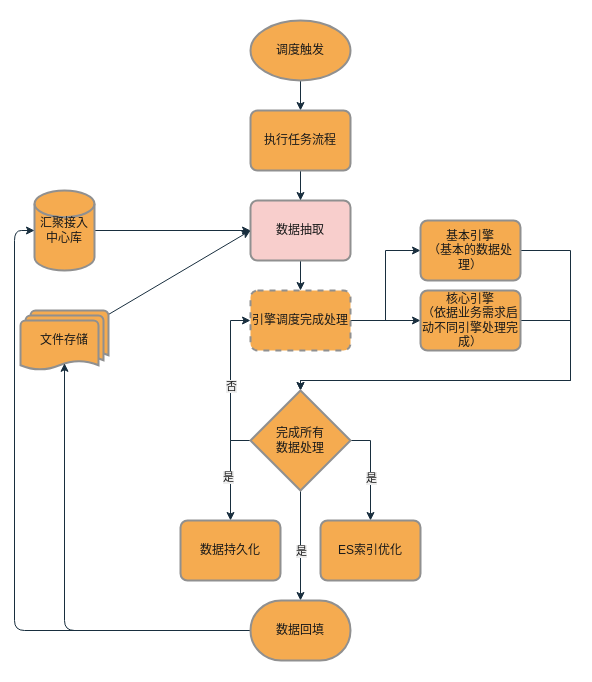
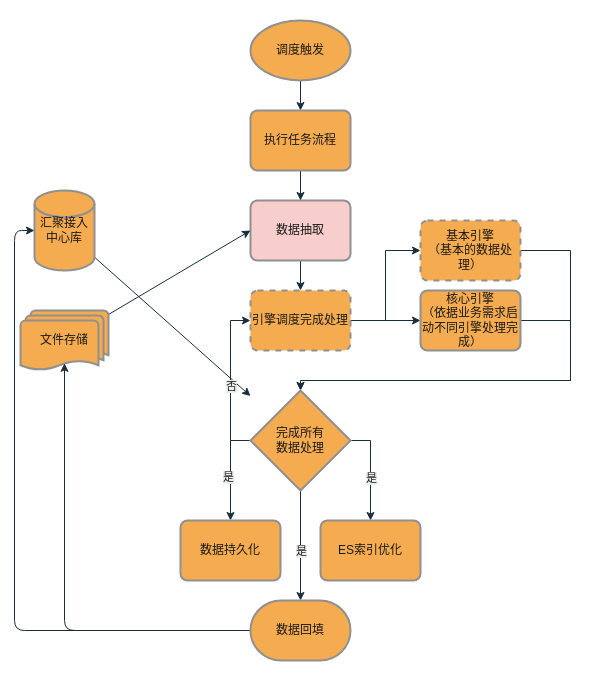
edge "汇聚接入中心库" -> "数据抽取": now "汇聚接入中心库" -> "完成所有 数据处理"
node "基本引擎 （基本的数据处理）": style solid -> dashed
